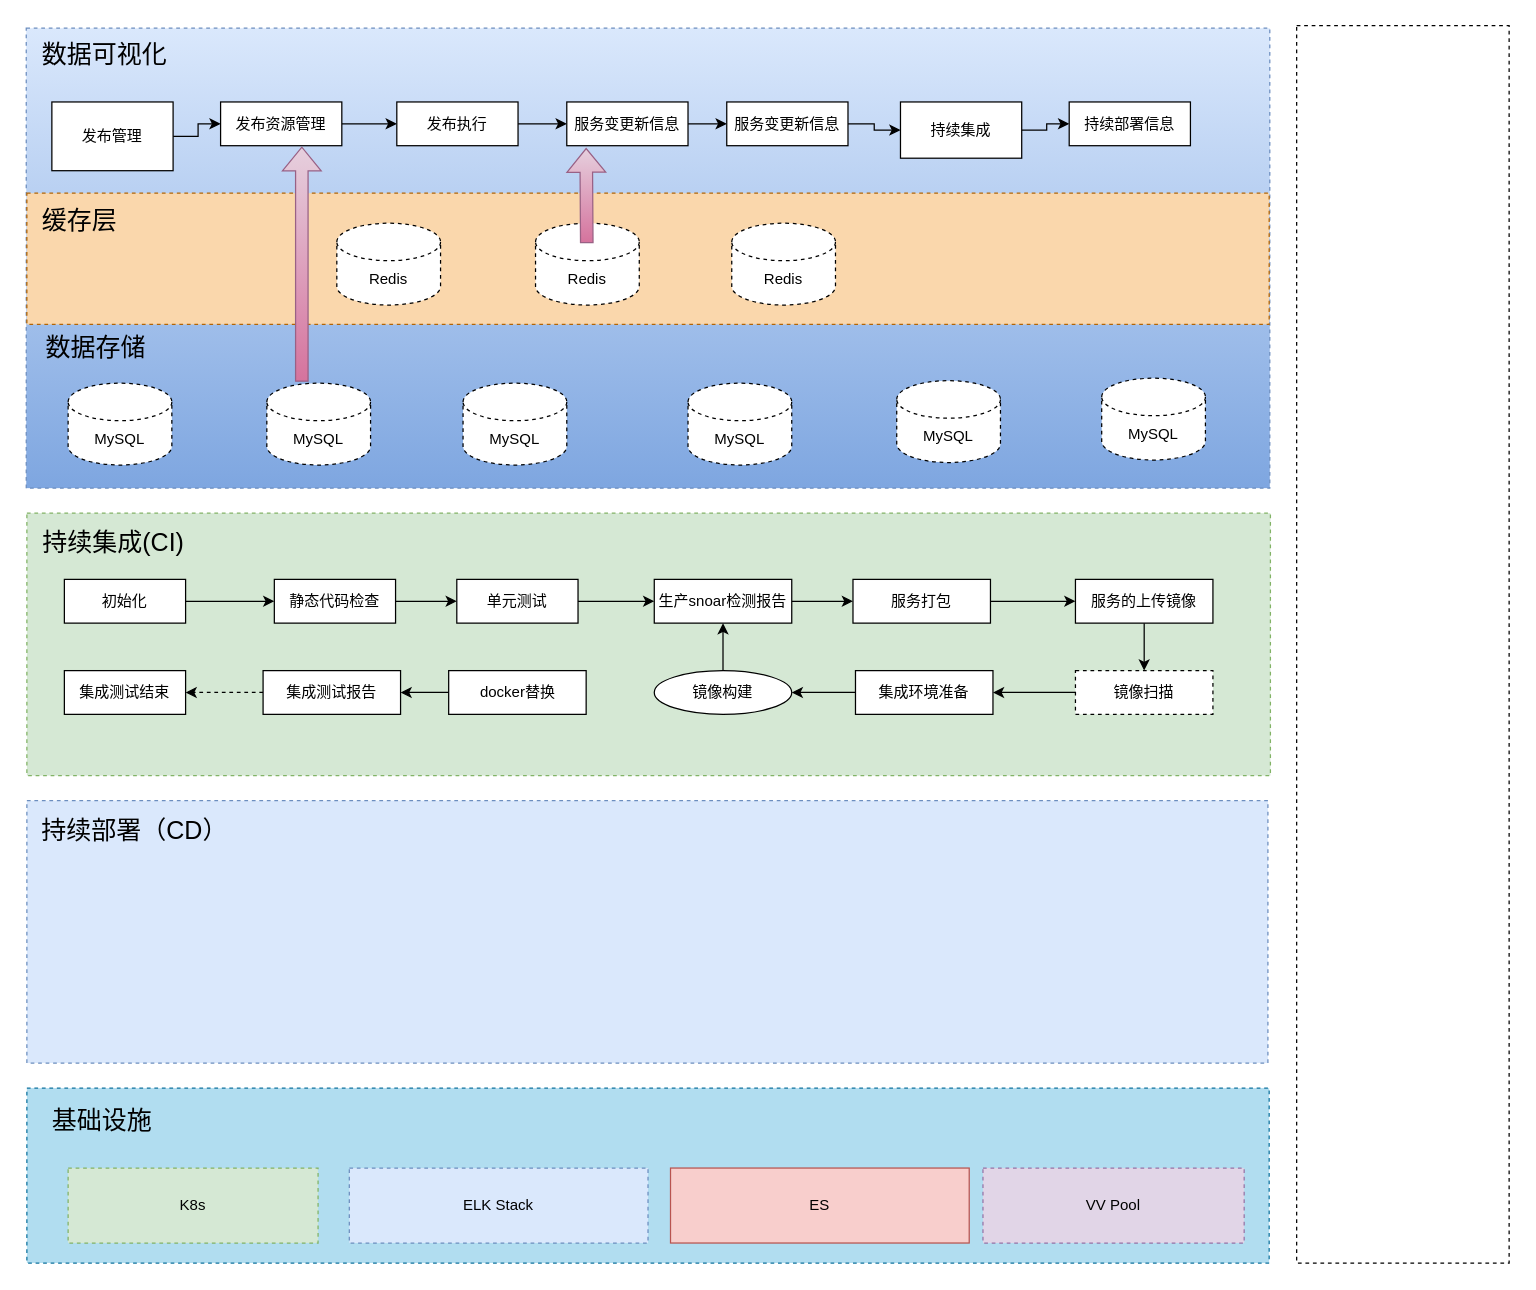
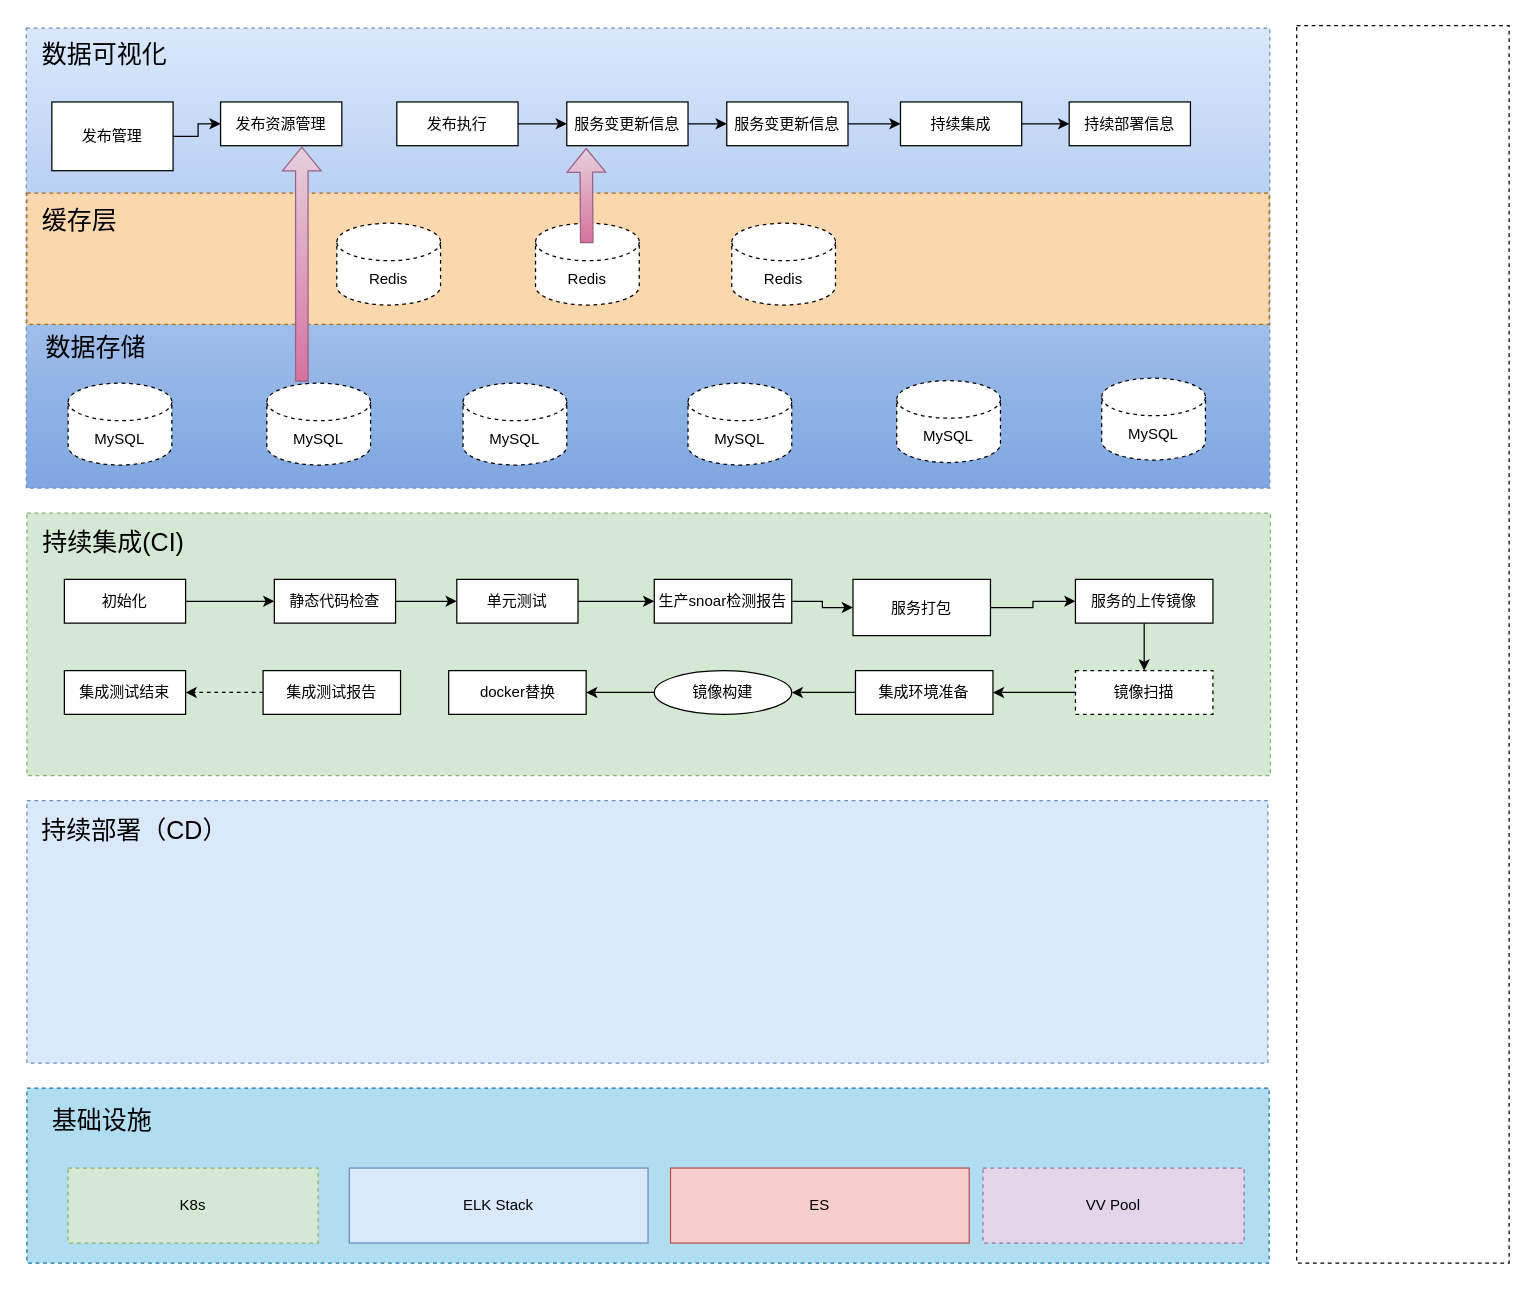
edge "发布资源管理" -> "发布执行": removed
node "持续集成": size 121x56 -> 121x44
node "服务打包": size 138x44 -> 138x56
edge "镜像构建" -> "生产snoar检测报告": now "镜像构建" -> "docker替换"
edge "docker替换" -> "集成测试报告": removed
node "ELK Stack": style dashed -> solid
